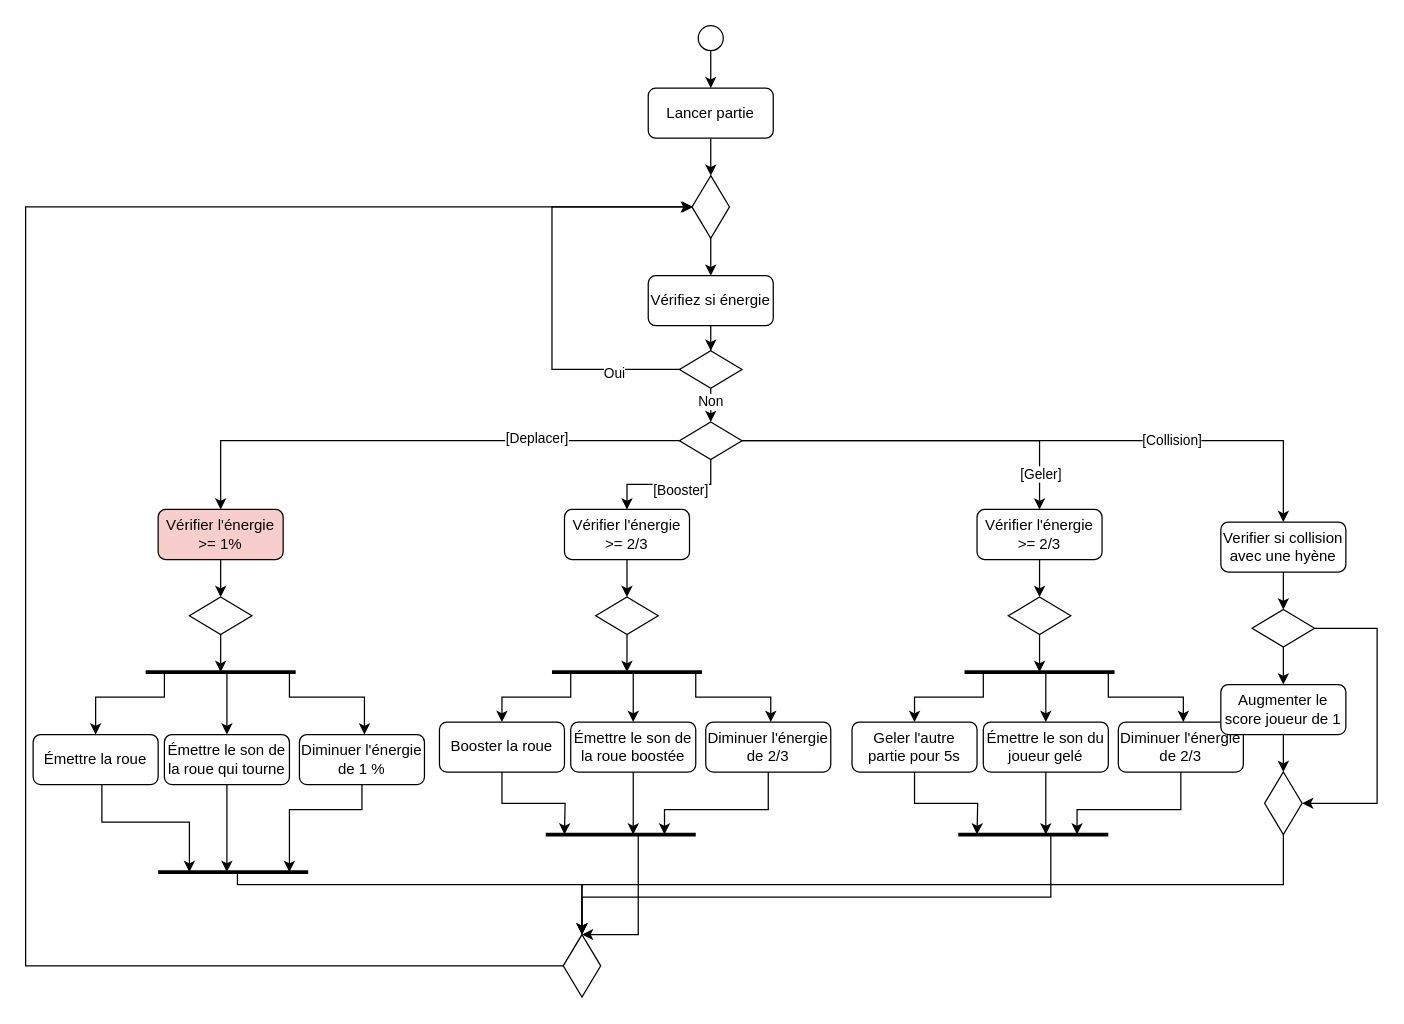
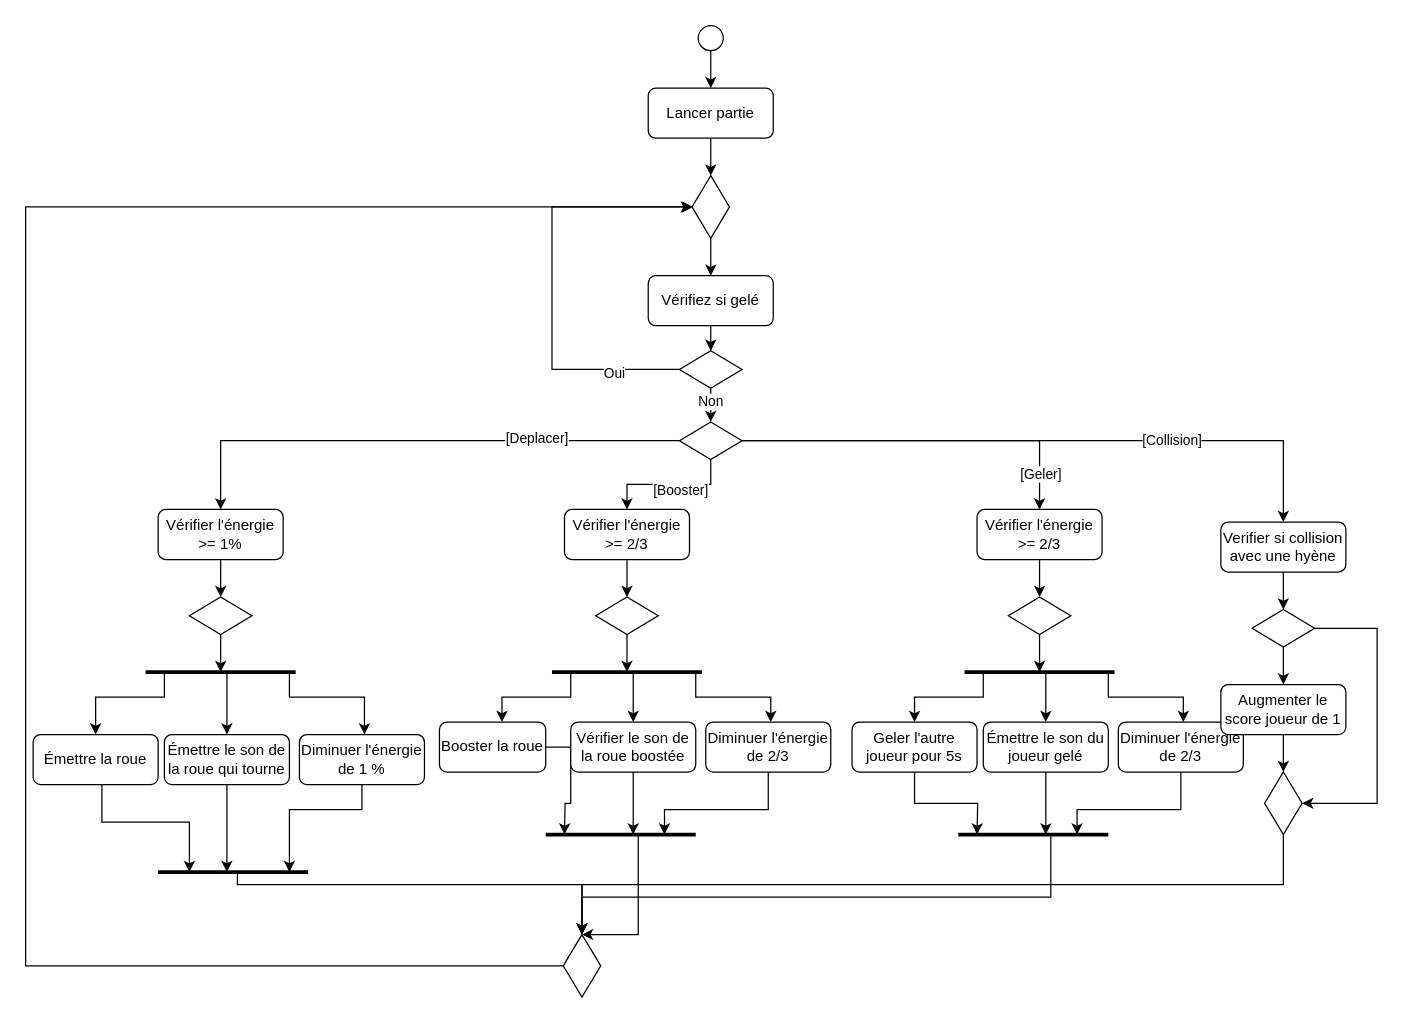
node "Vérifiez si énergie": label "Vérifiez si énergie" -> "Vérifiez si gelé"
node "Vérifier l'énergie >= 1%": fillcolor #f8cecc -> #ffffff
node "Booster la roue": size 125x50 -> 106x50
node "Émettre le son de la roue boostée": label "Émettre le son de la roue boostée" -> "Vérifier le son de la roue boostée"
node "Geler l'autre partie pour 5s": label "Geler l'autre partie pour 5s" -> "Geler l'autre joueur pour 5s"
